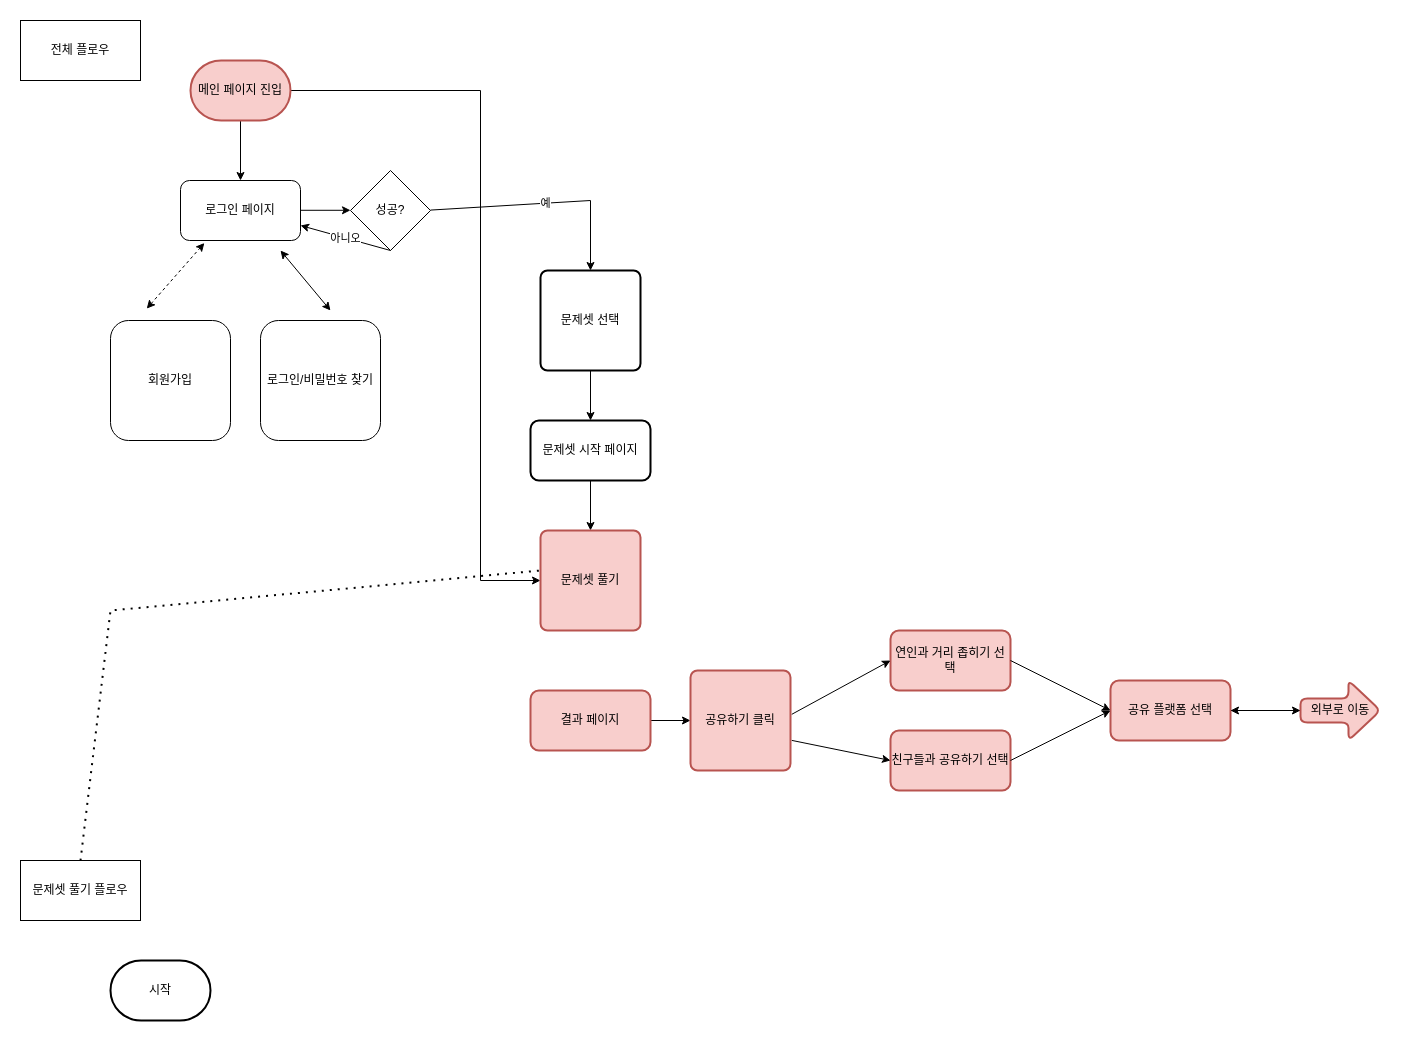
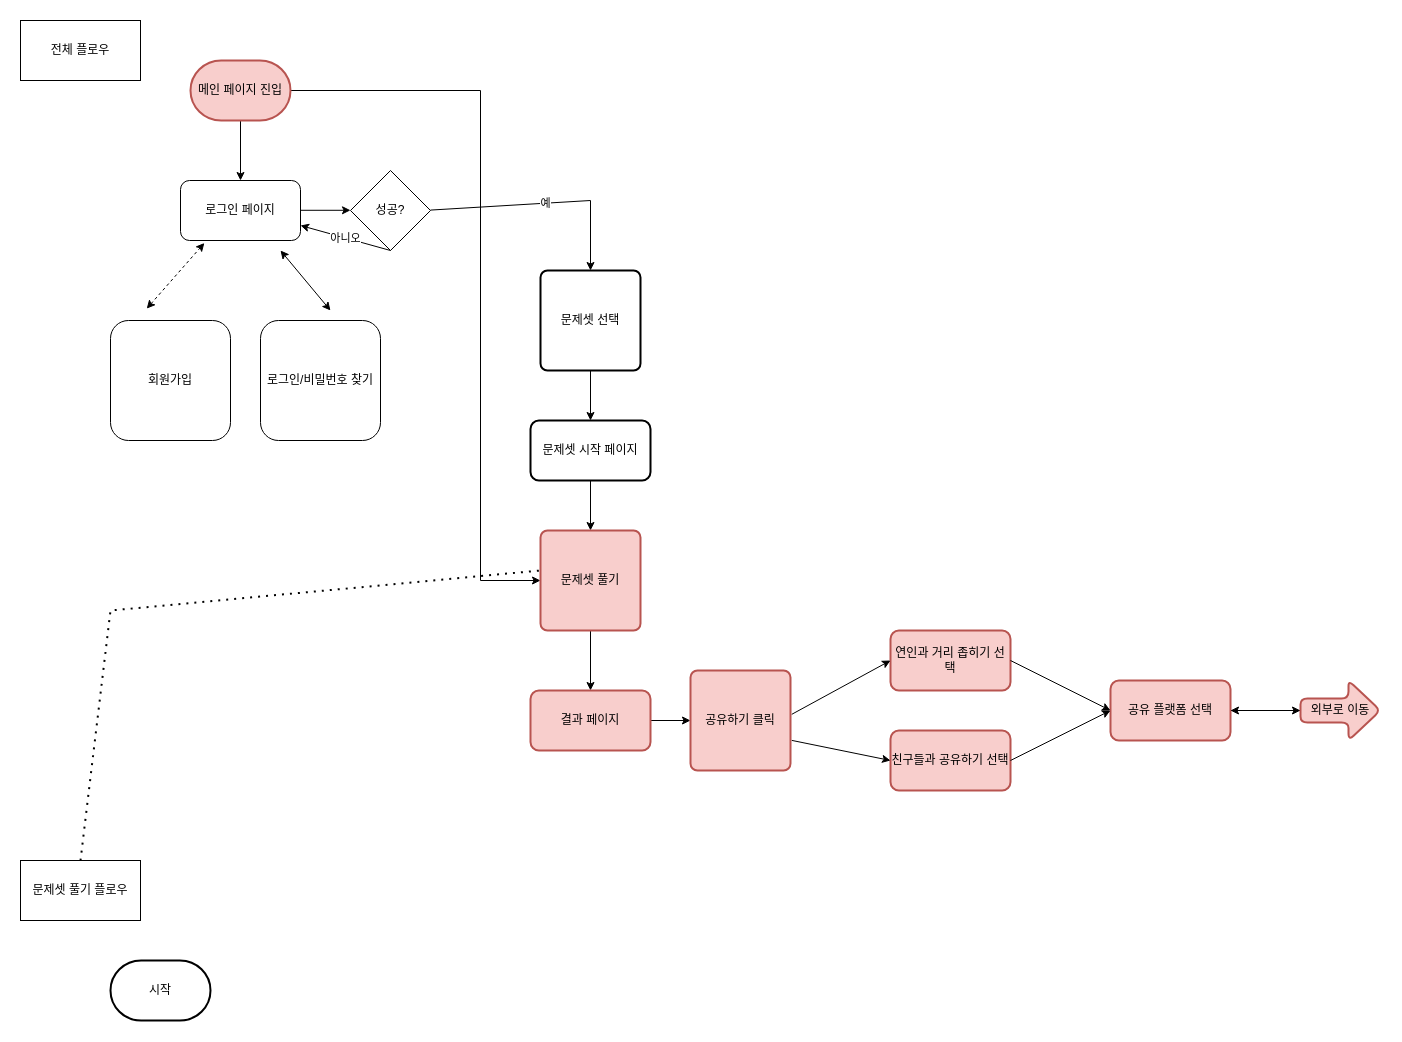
edge "문제셋 풀기" -> "결과 페이지": added
